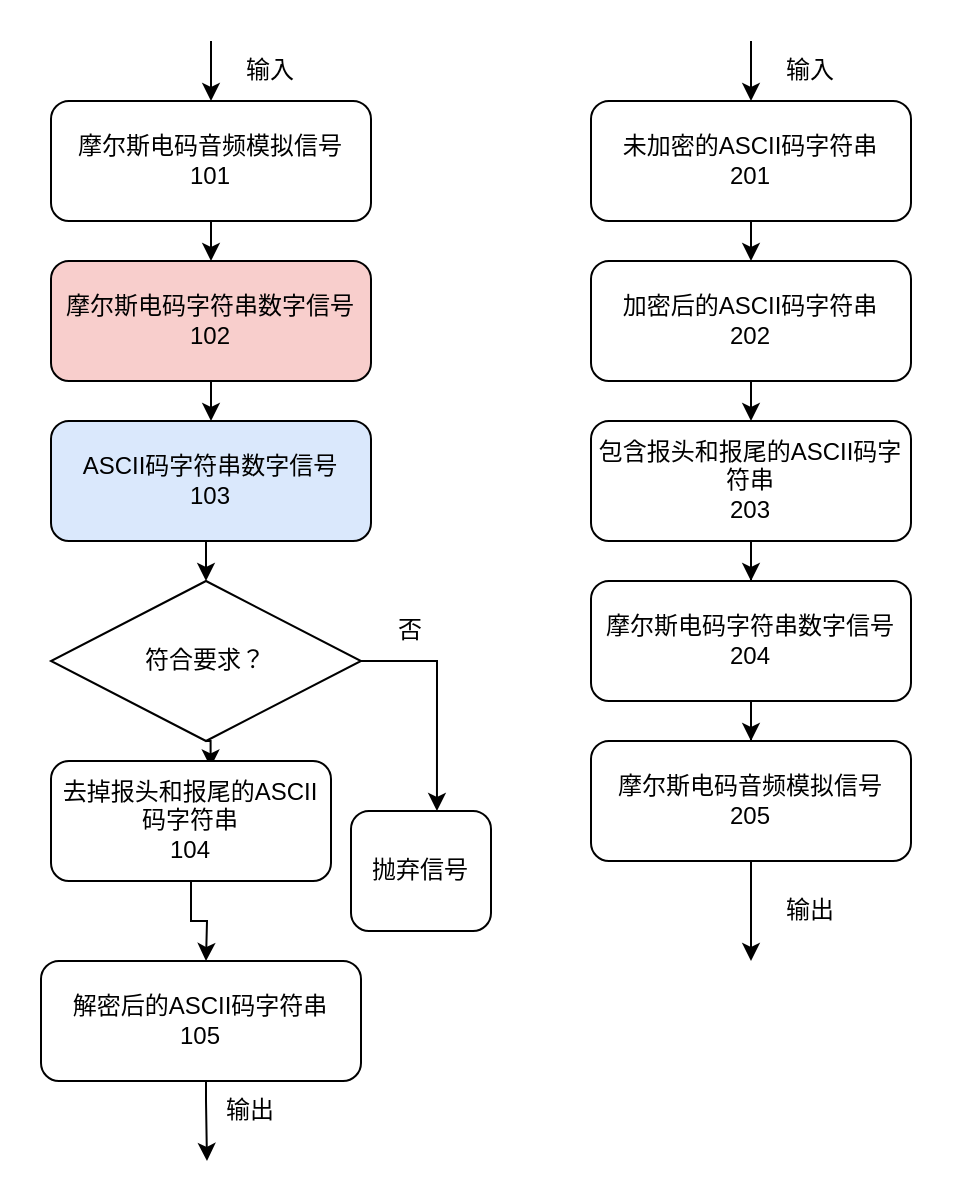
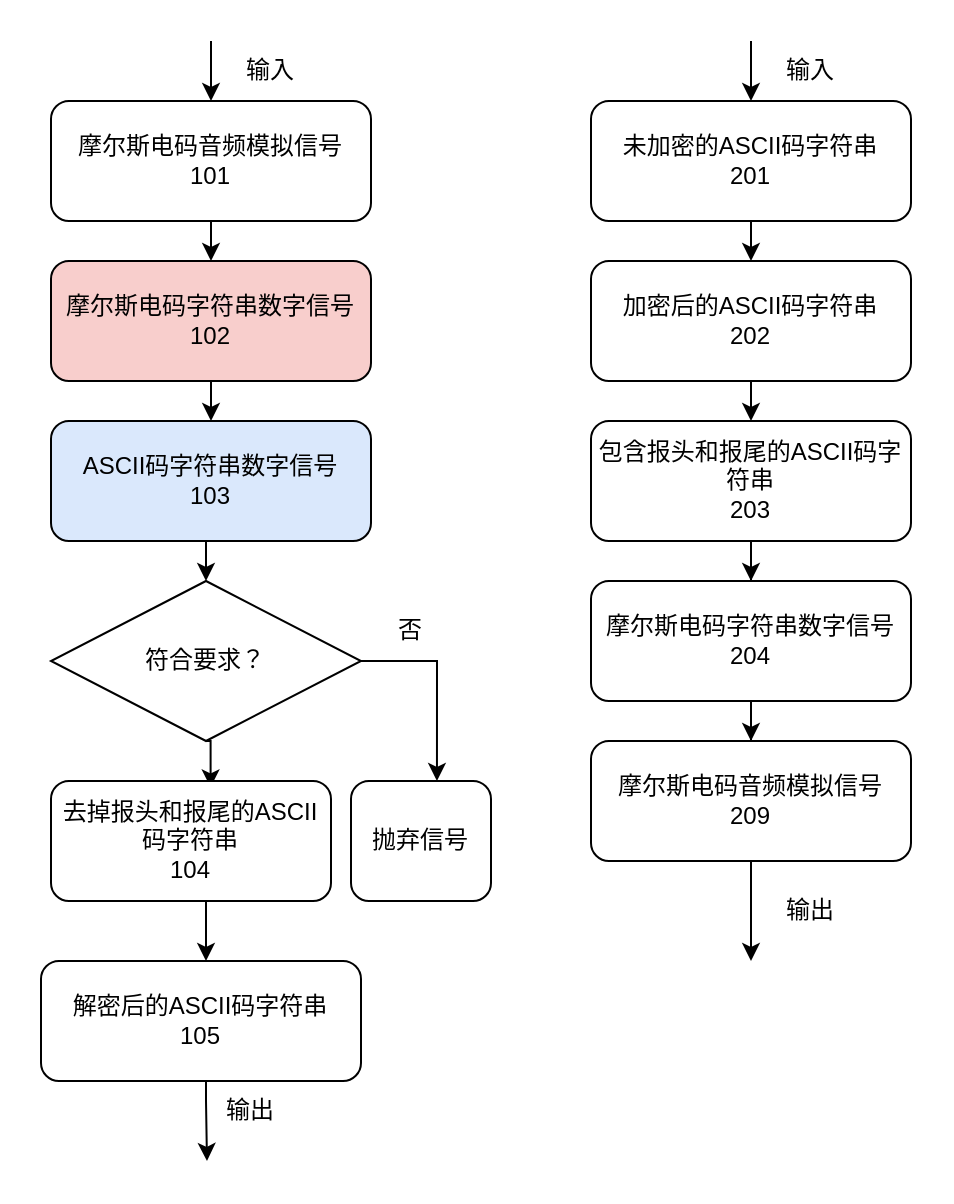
node "摩尔斯电码音频模拟信号 205": label "摩尔斯电码音频模拟信号 205" -> "摩尔斯电码音频模拟信号 209"
node "去掉报头和报尾的ASCII码字符串 104": moved (191, 821) -> (191, 841)
node "抛弃信号": moved (421, 871) -> (421, 841)
